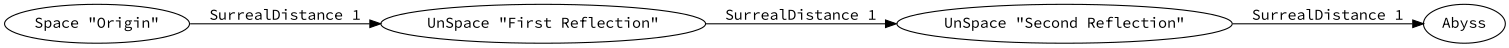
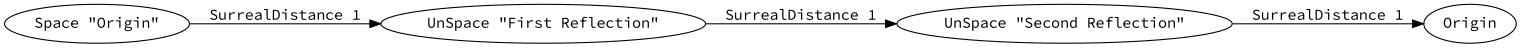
node "Abyss": label "Abyss" -> "Origin"
